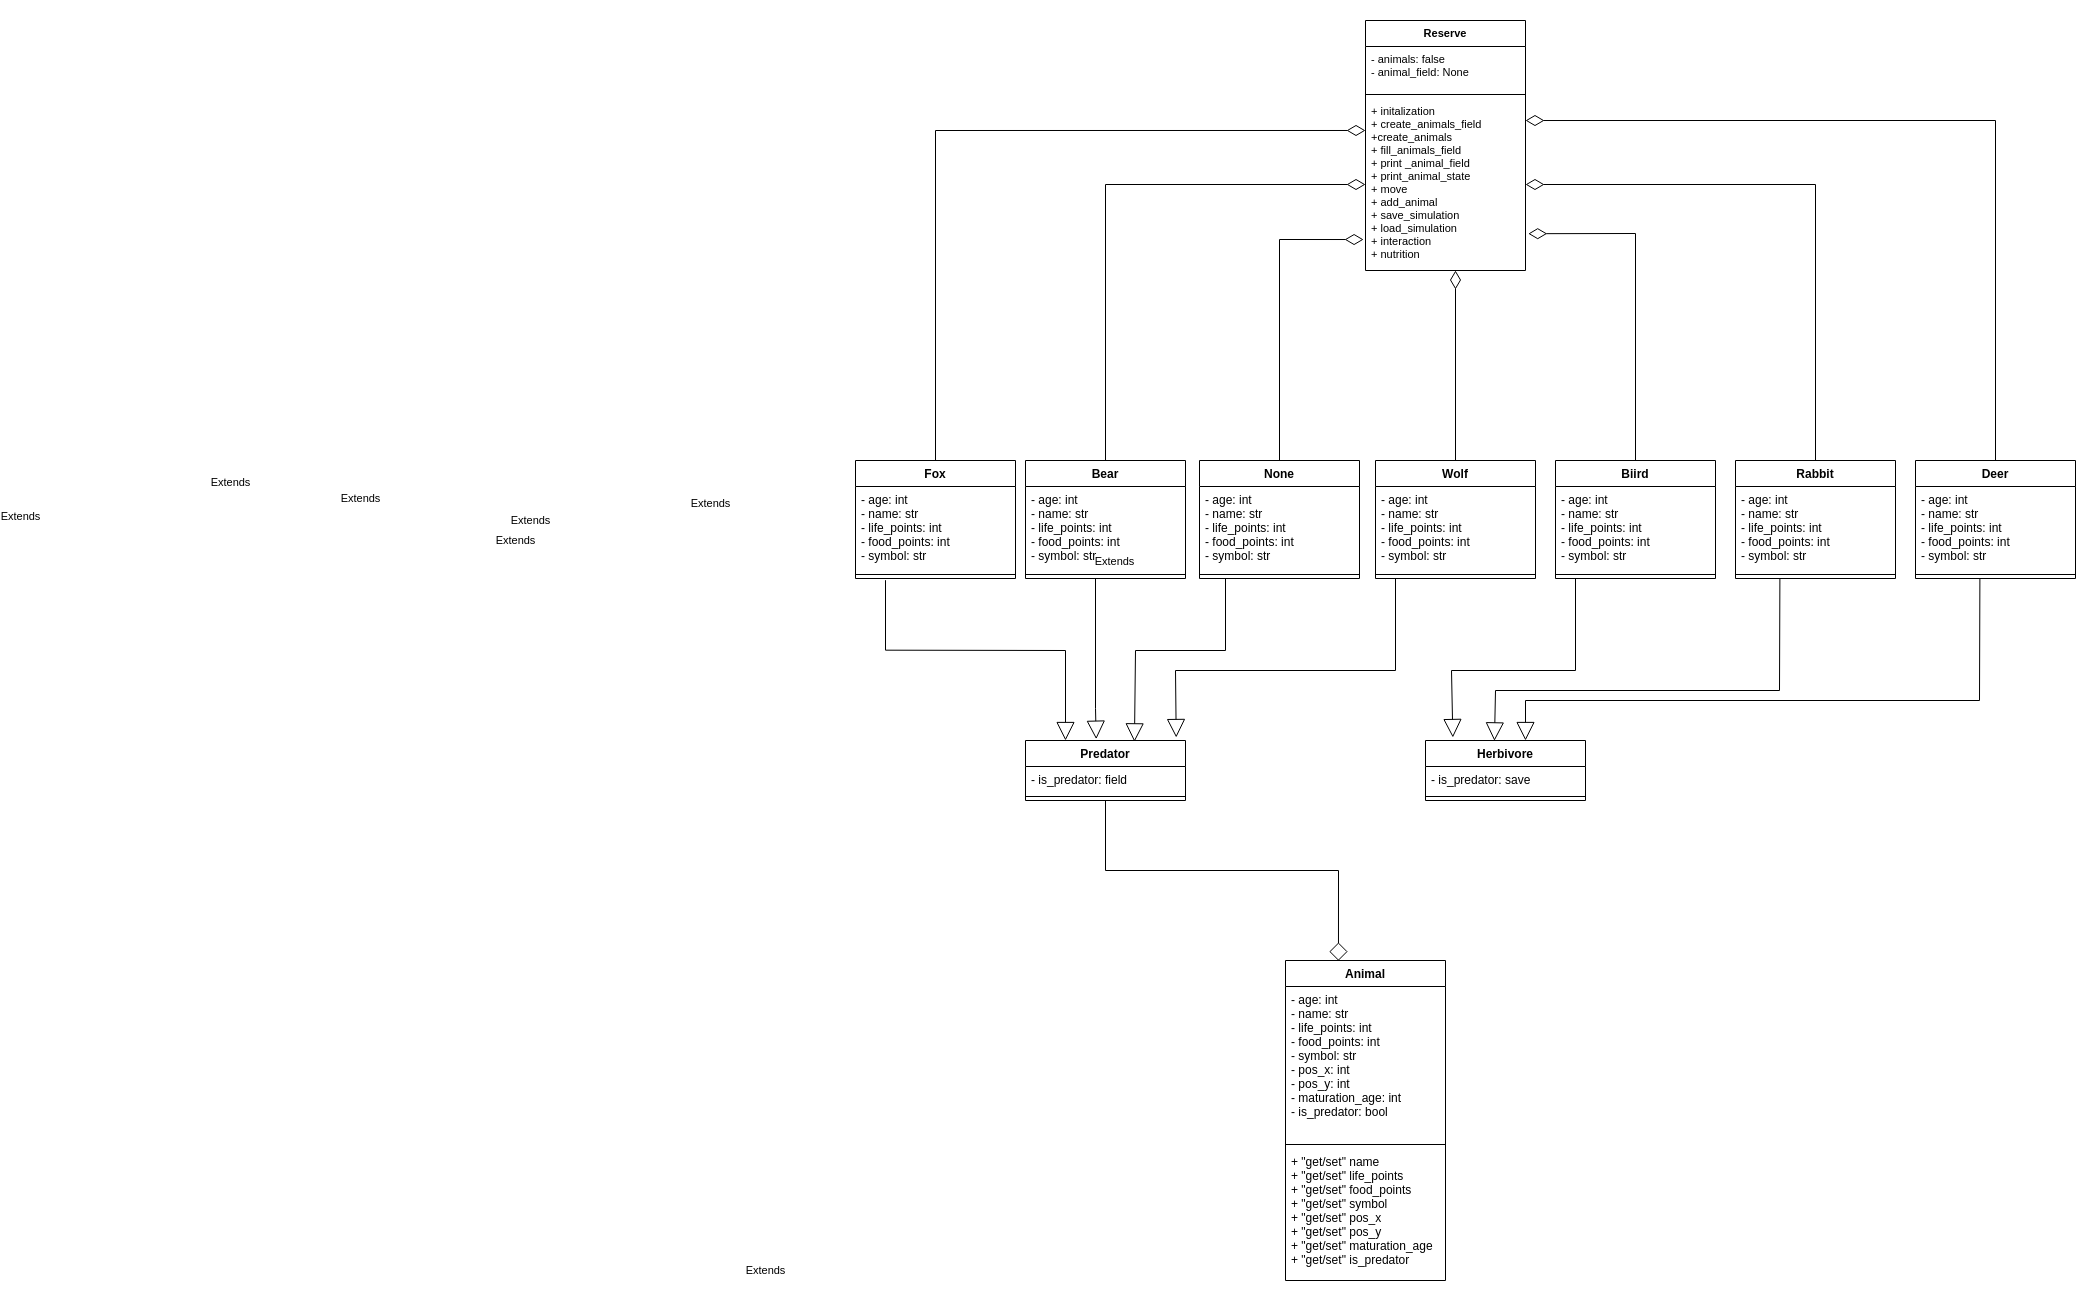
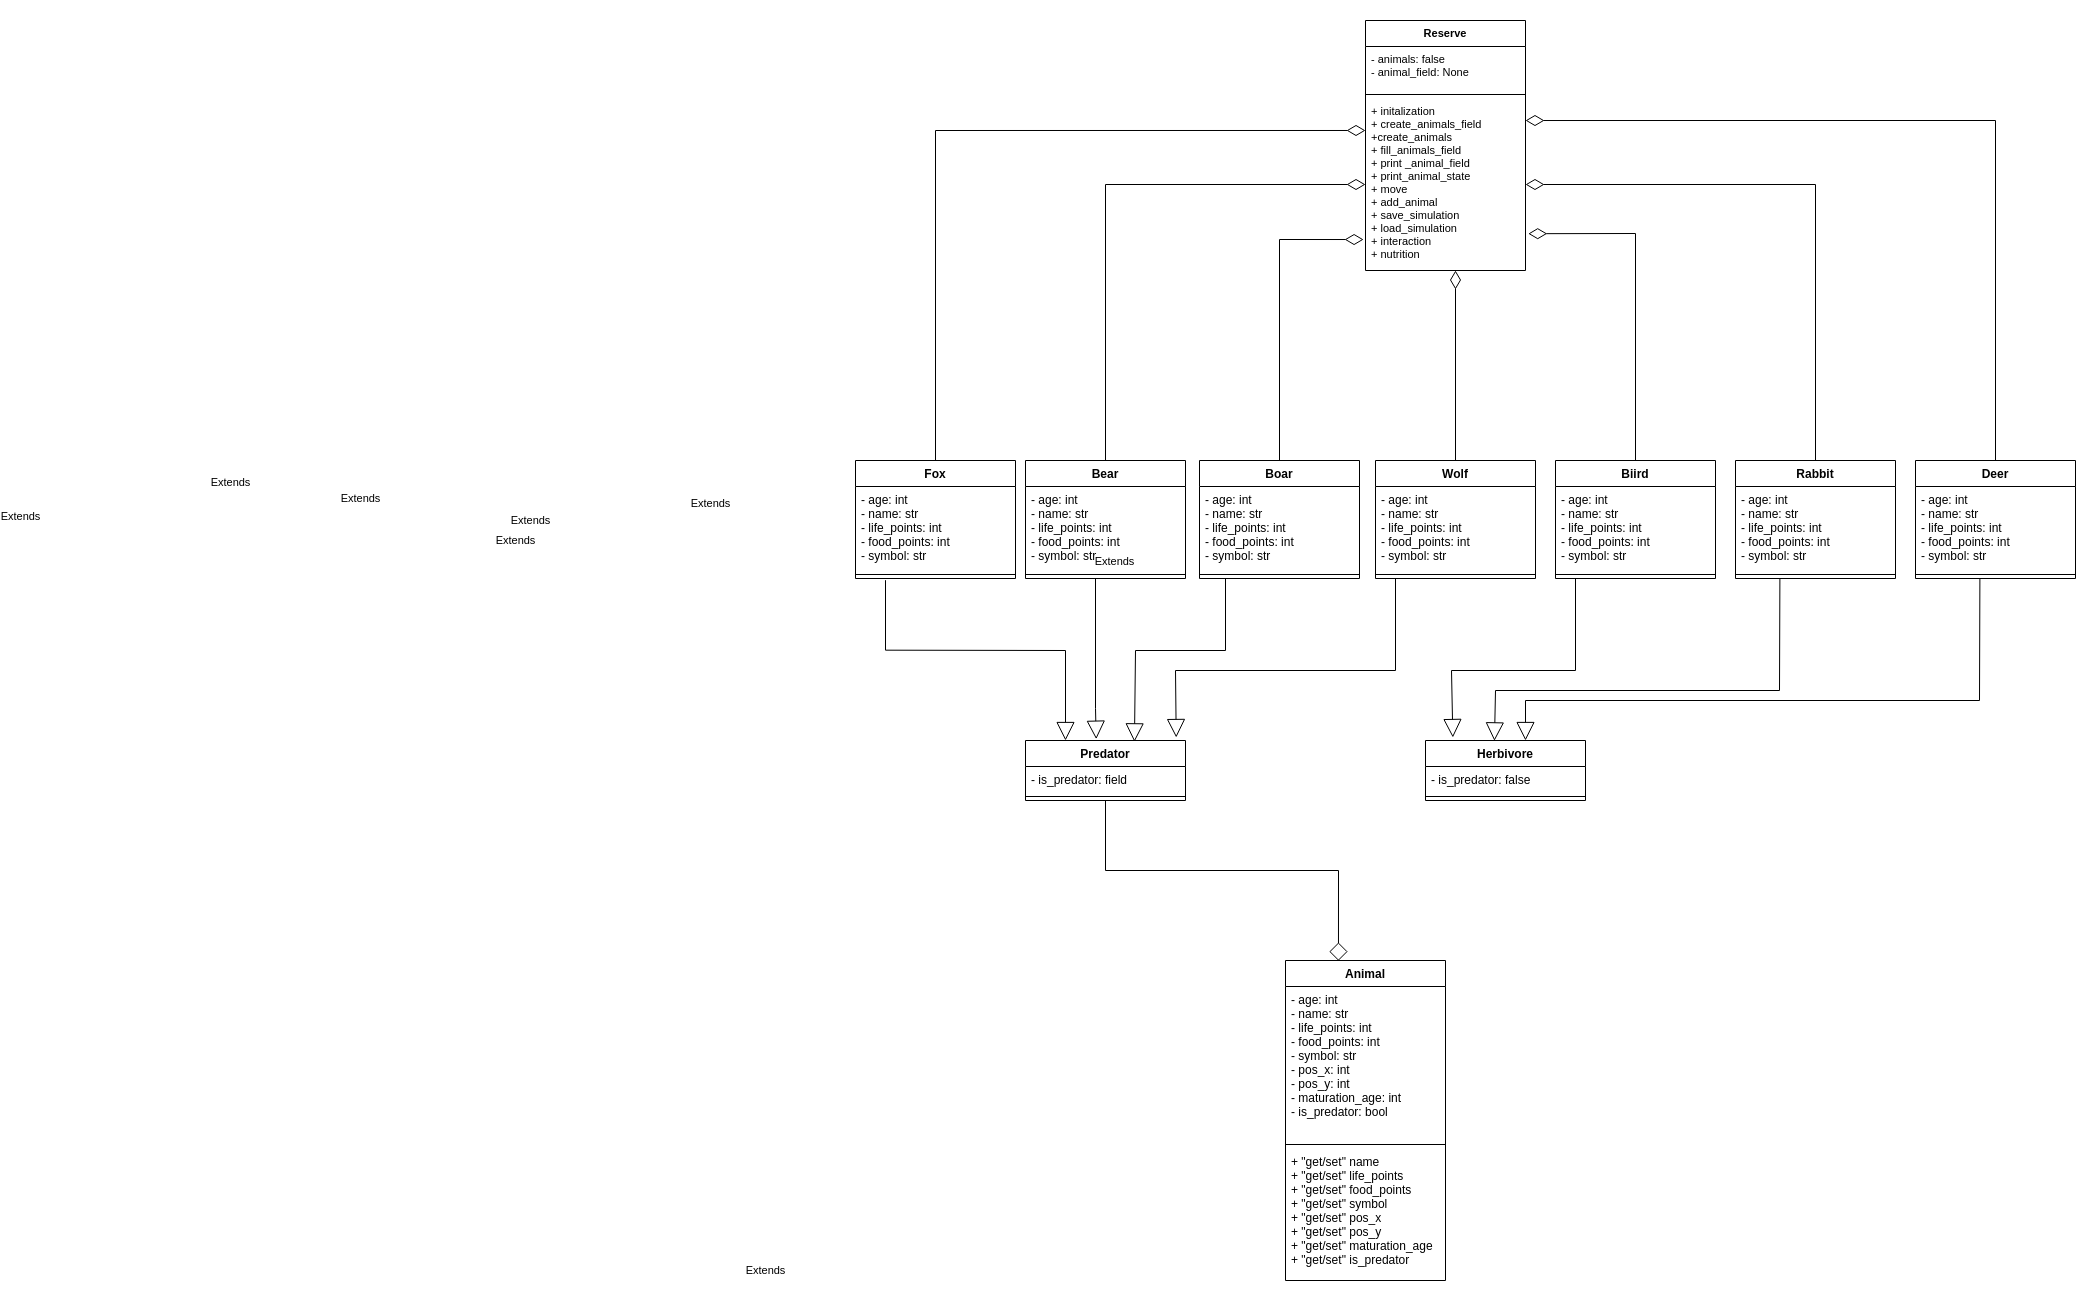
node "None": label "None" -> "Boar"
node "- is_predator: save": label "- is_predator: save" -> "- is_predator: false"
